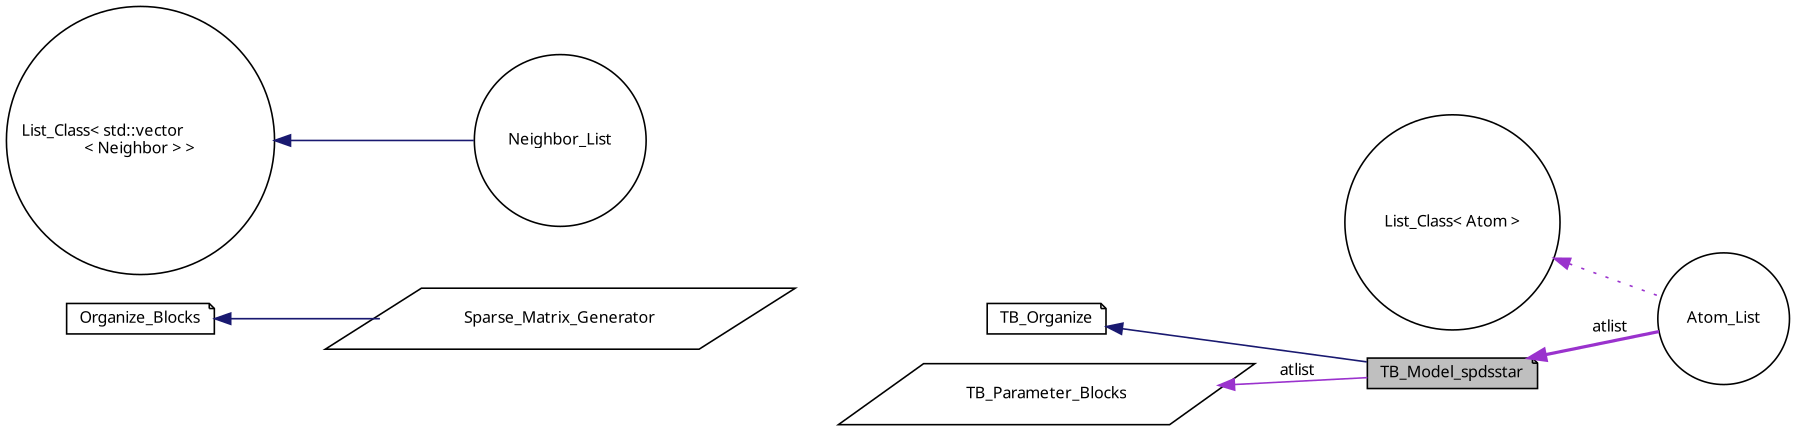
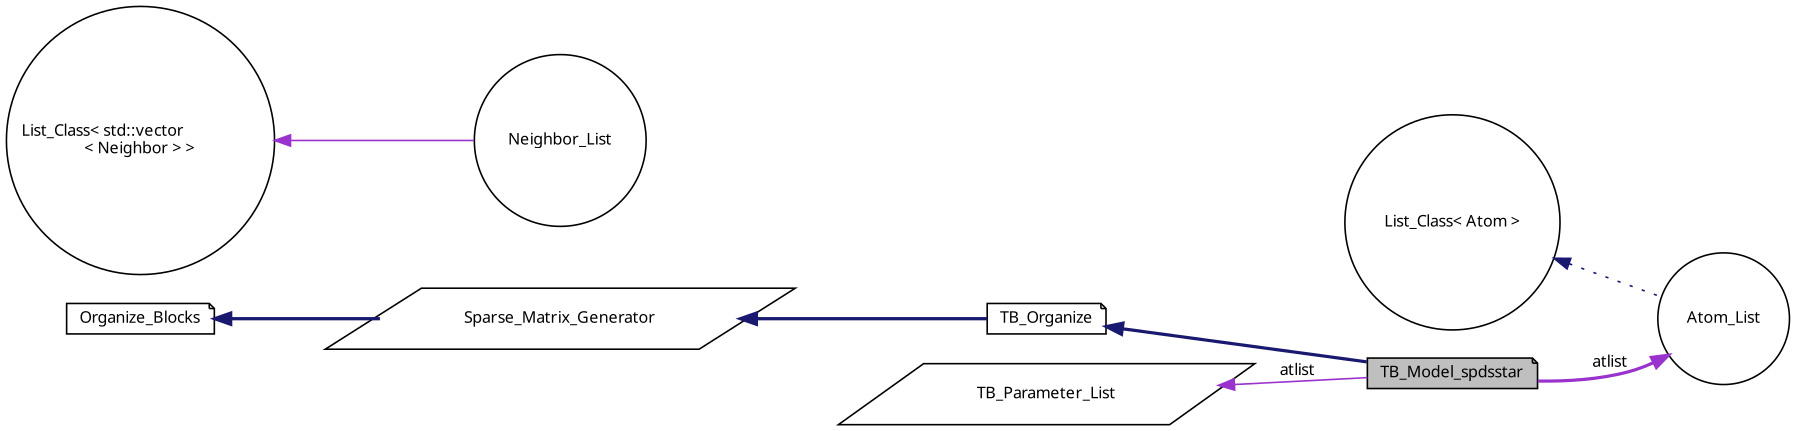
edge "Neighbor_List" -> "List_Class< std::vector < Neighbor > >": color midnightblue -> darkorchid3
edge "Atom_List" -> "List_Class< Atom >": color darkorchid3 -> midnightblue
edge "Sparse_Matrix_Generator" -> "Organize_Blocks": style solid -> bold
edge "TB_Organize" -> "Sparse_Matrix_Generator": added
edge "Atom_List" -> "TB_Model_spdsstar": reversed
edge "TB_Model_spdsstar" -> "TB_Organize": style solid -> bold
node "TB_Parameter_Blocks": label "TB_Parameter_Blocks" -> "TB_Parameter_List"
